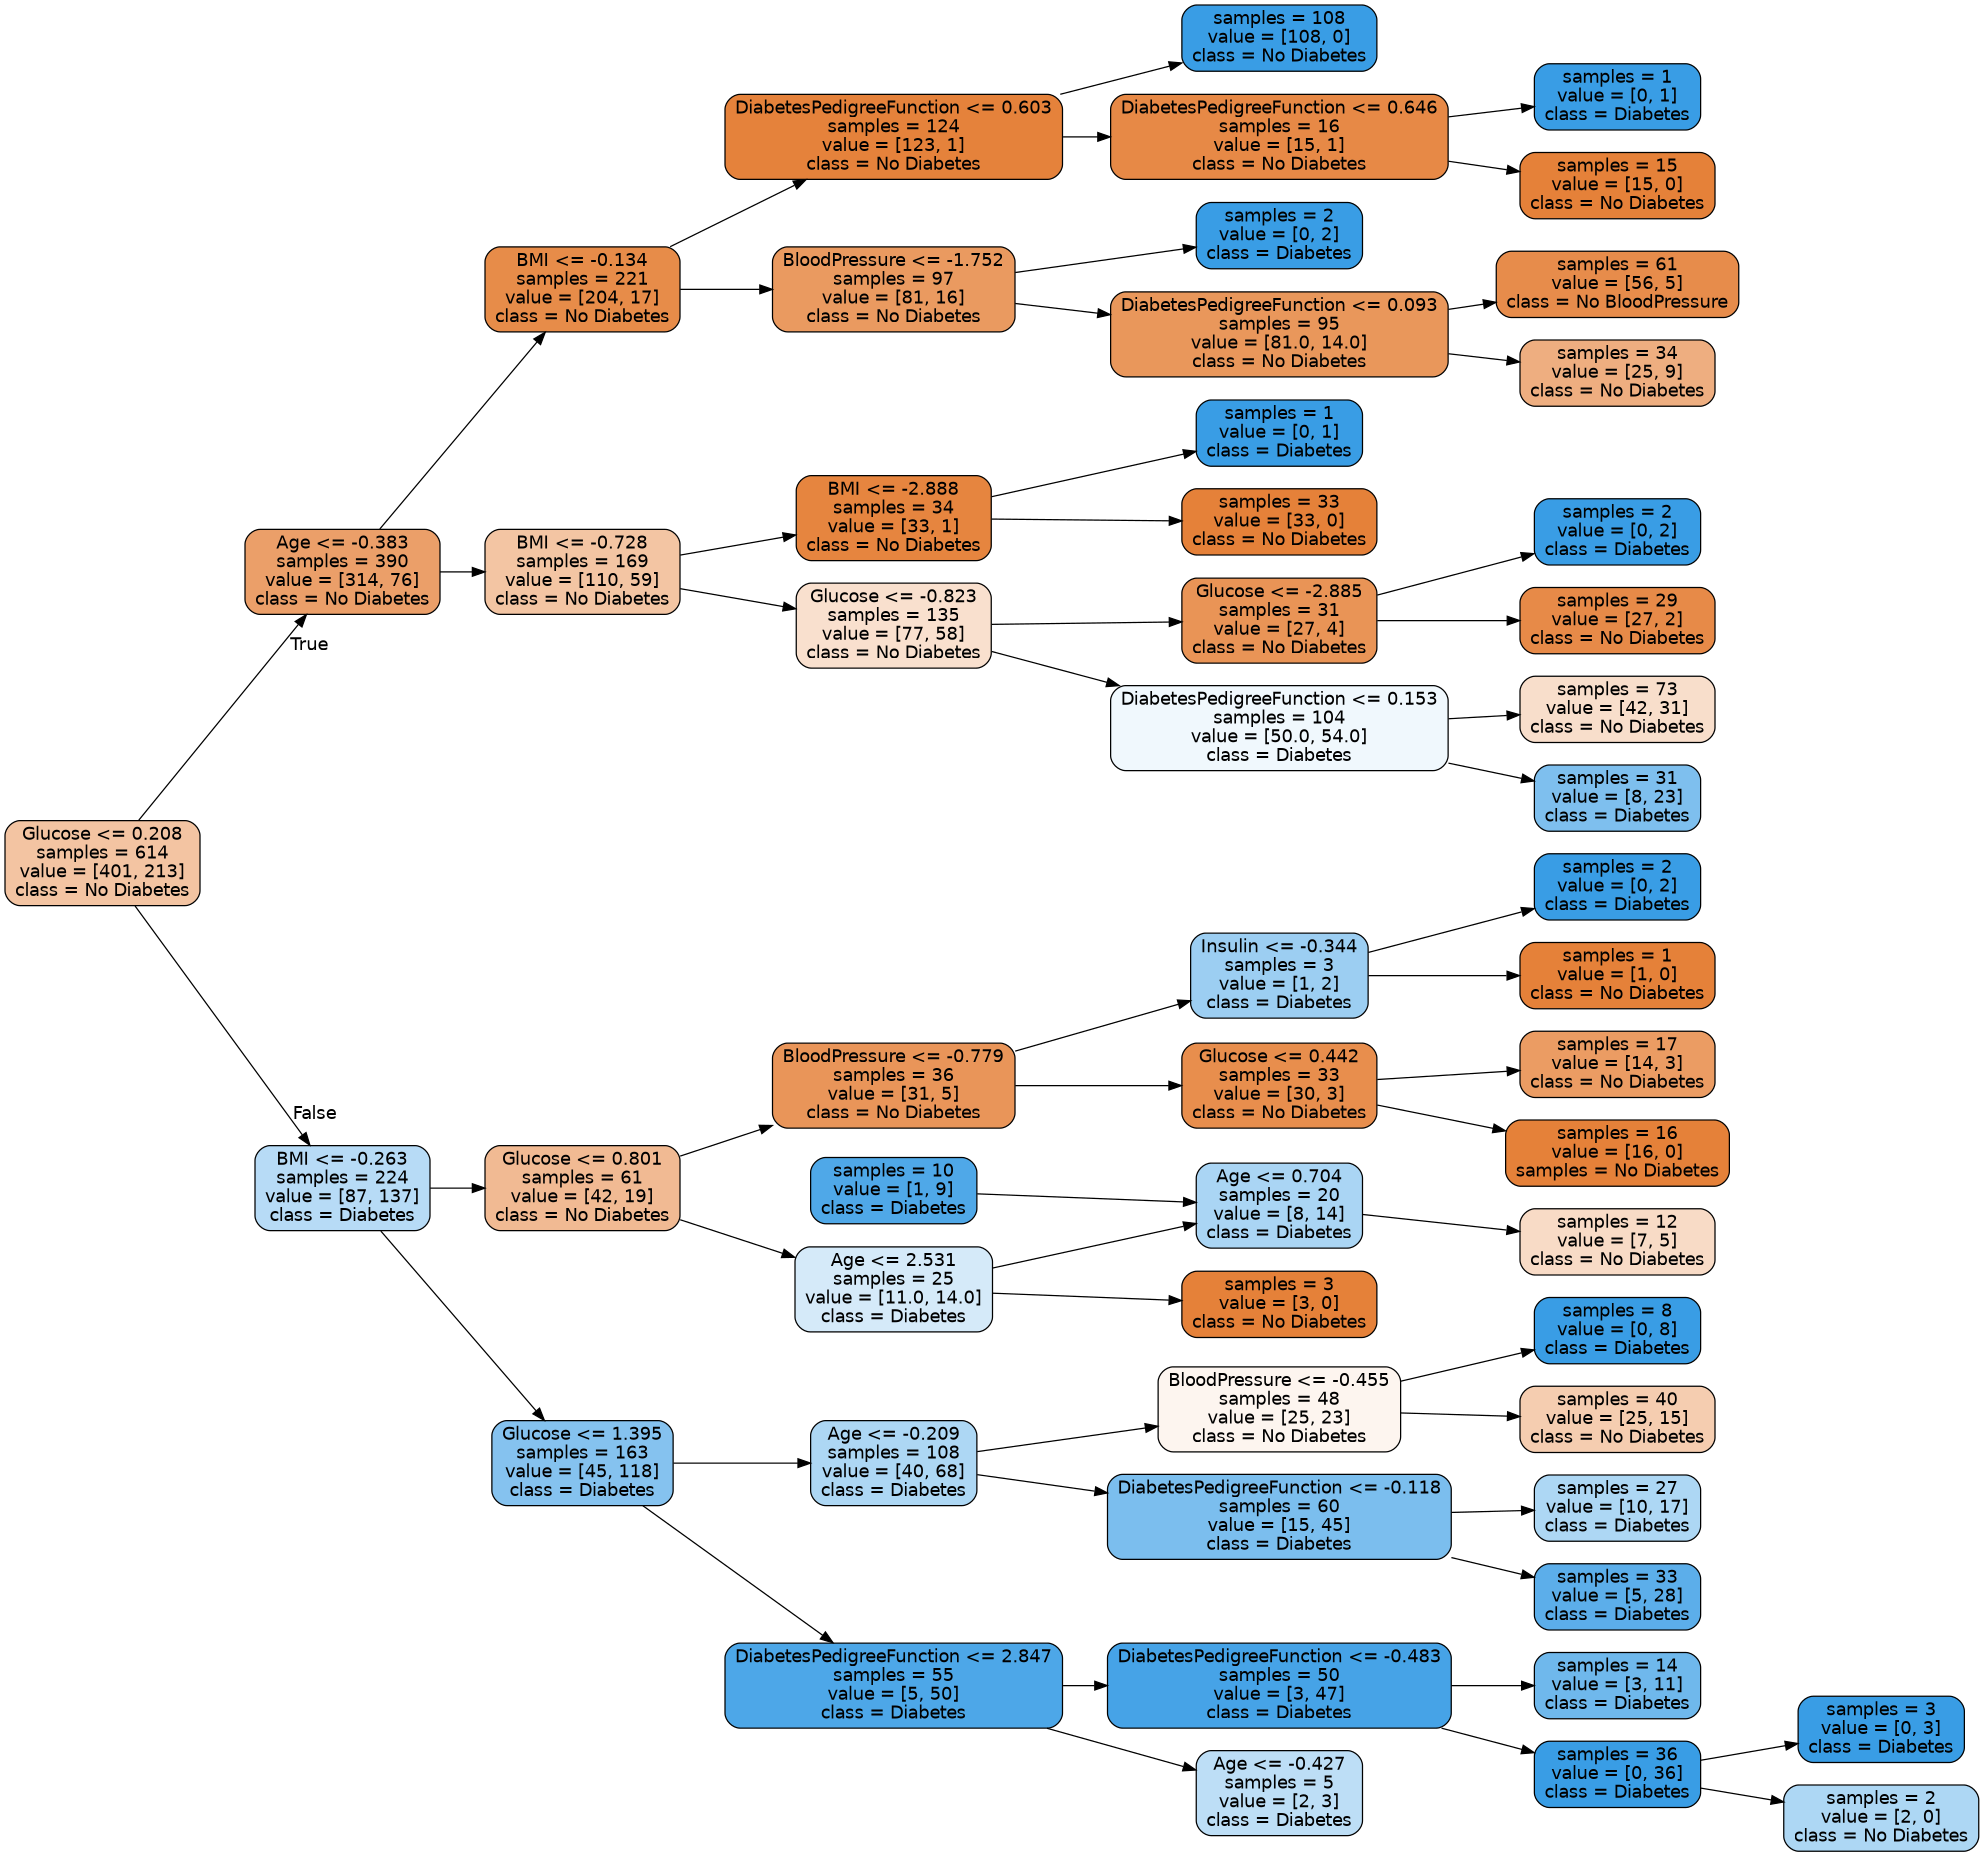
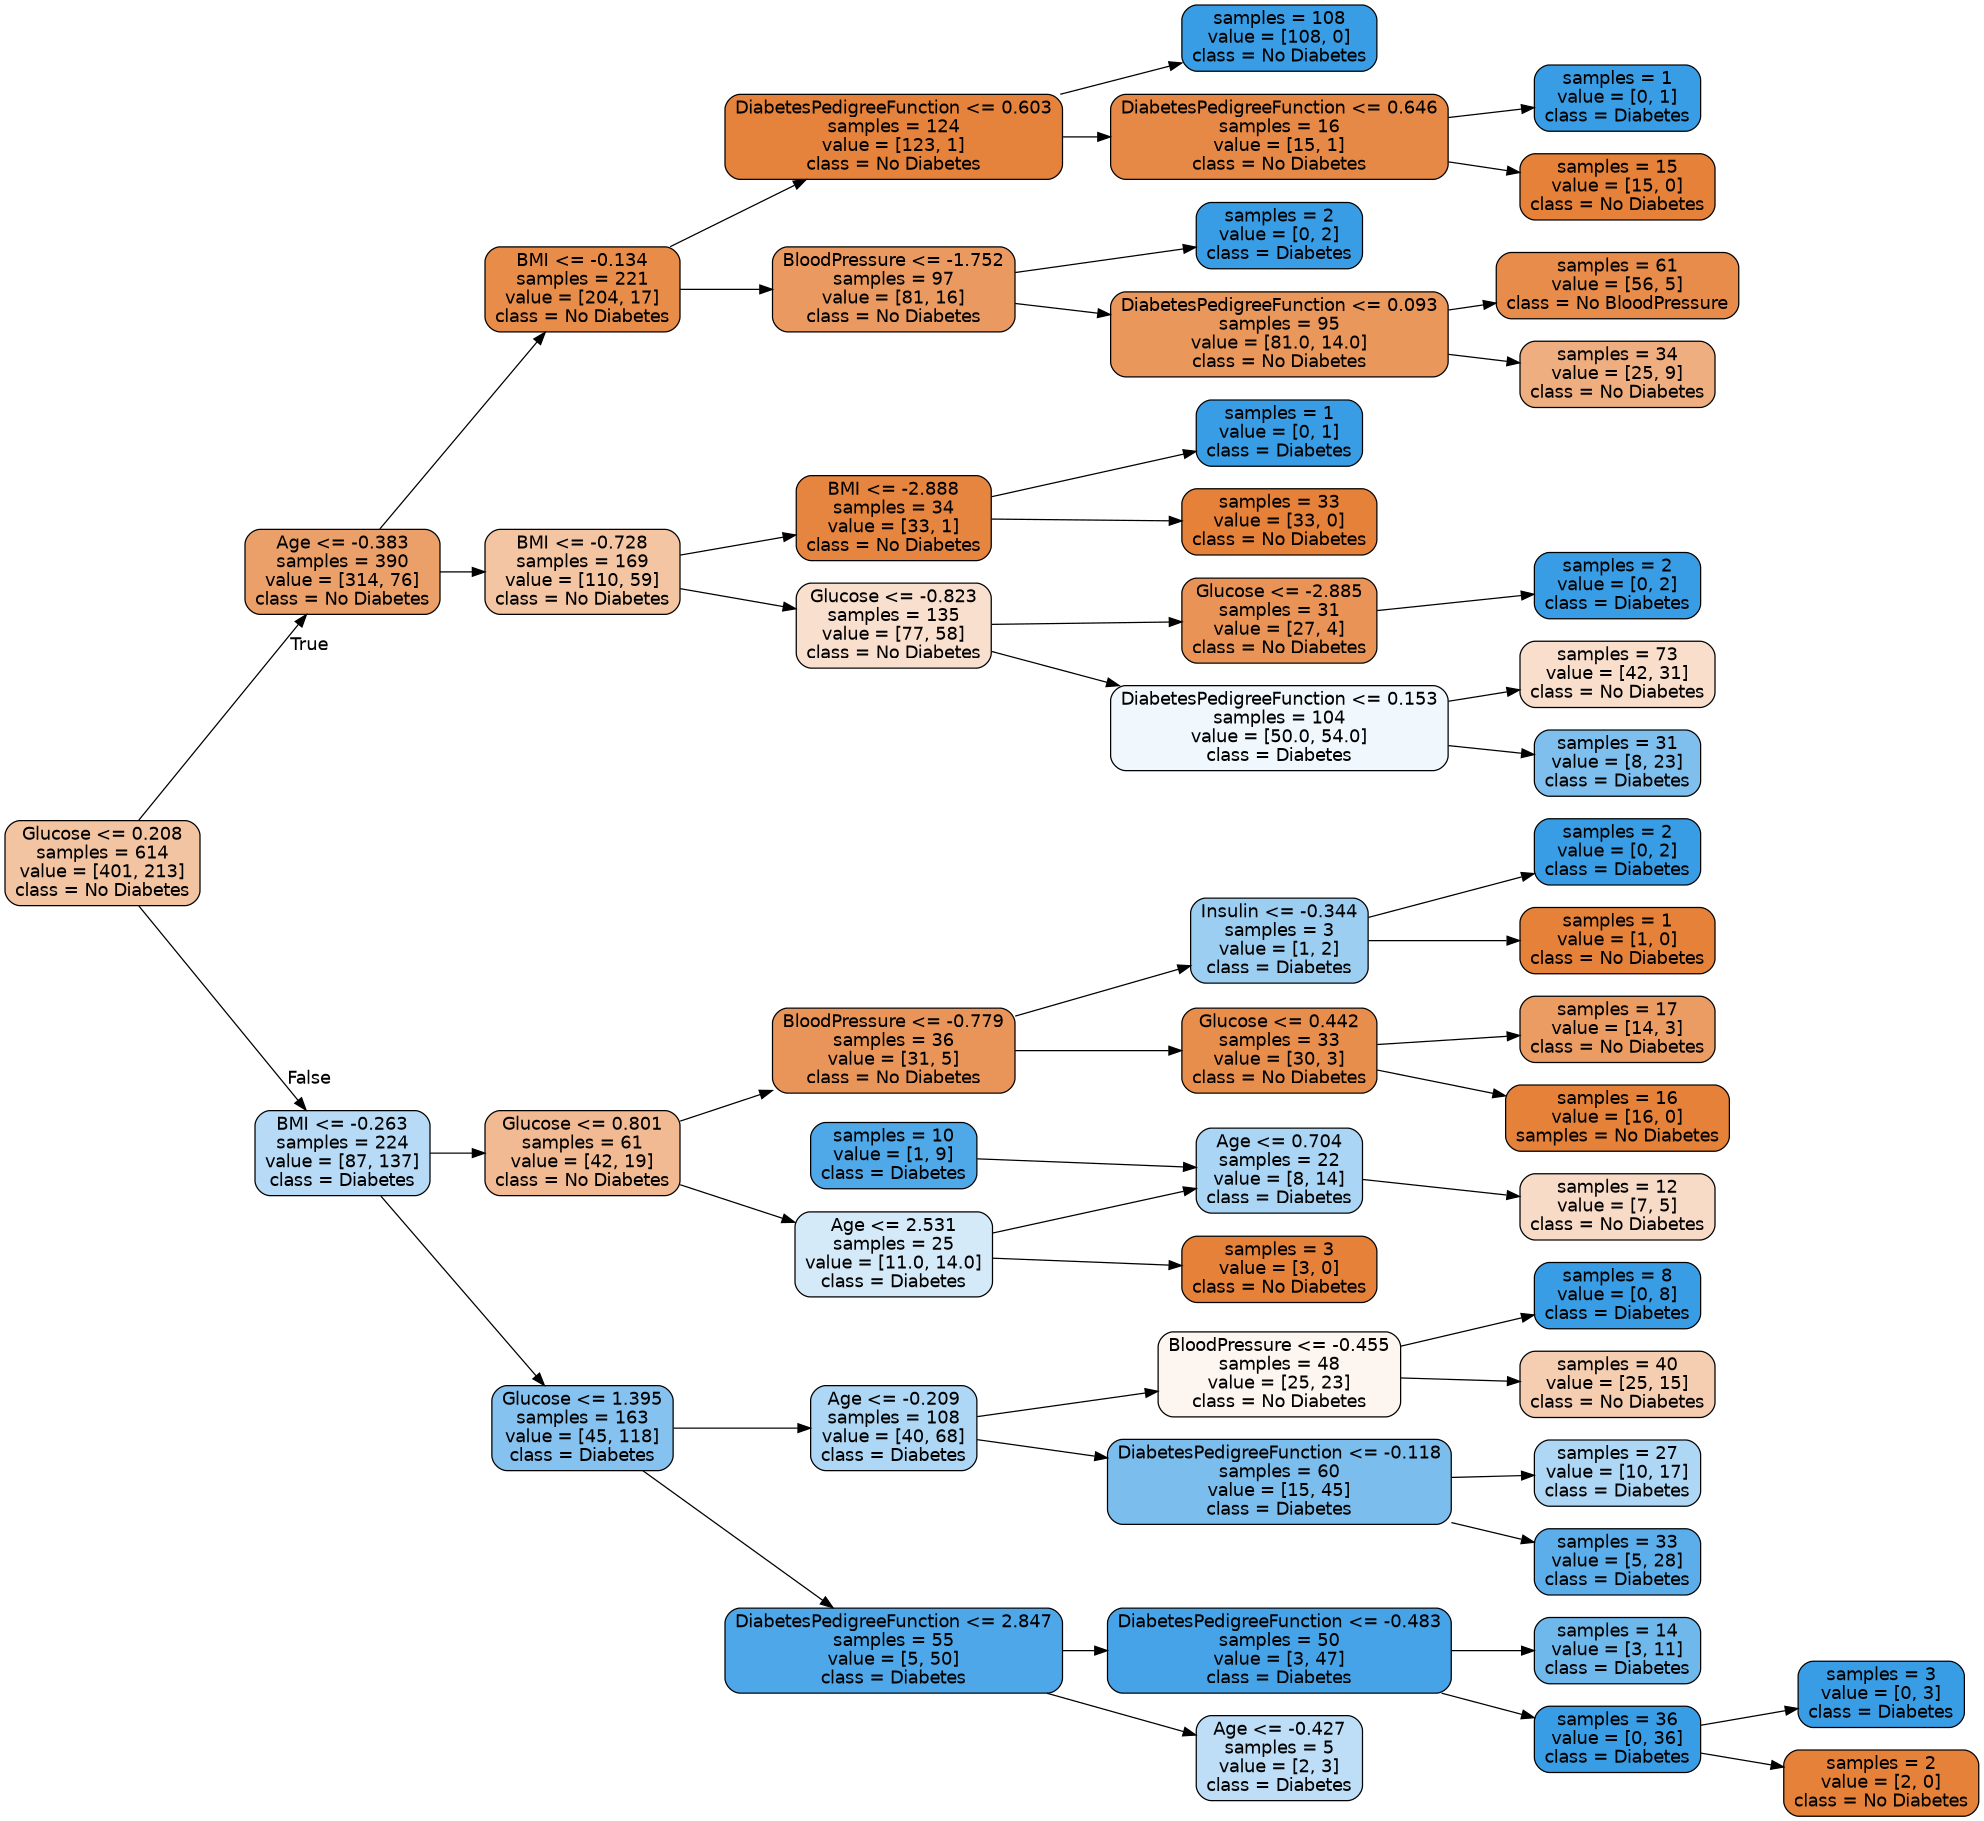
node "samples = 29 value = [27, 2] class = No Diabetes": removed
node "Age <= 0.704 samples = 20 value = [8, 14] class = Diabetes": label "Age <= 0.704 samples = 20 value = [8, 14] class = Diabetes" -> "Age <= 0.704 samples = 22 value = [8, 14] class = Diabetes"
node "samples = 2 value = [2, 0] class = No Diabetes": fillcolor #add7f4 -> #e58139
